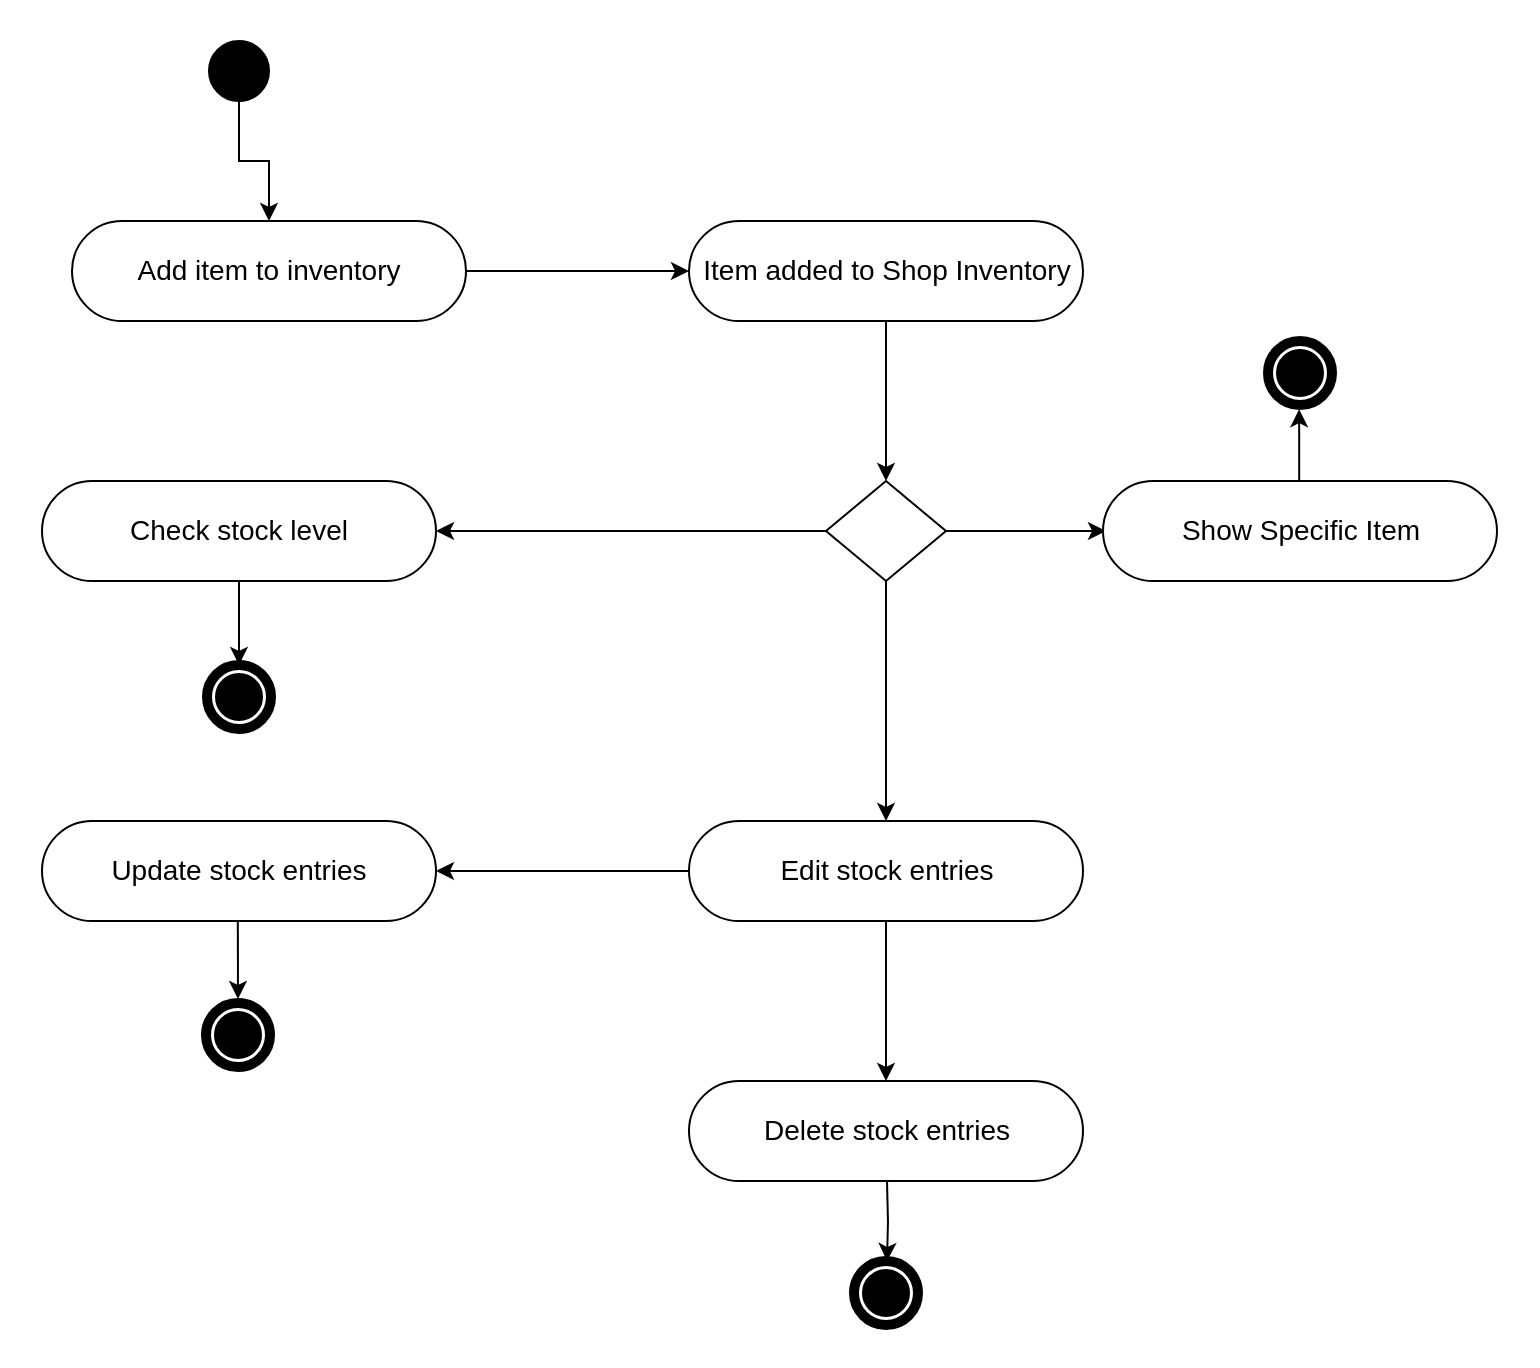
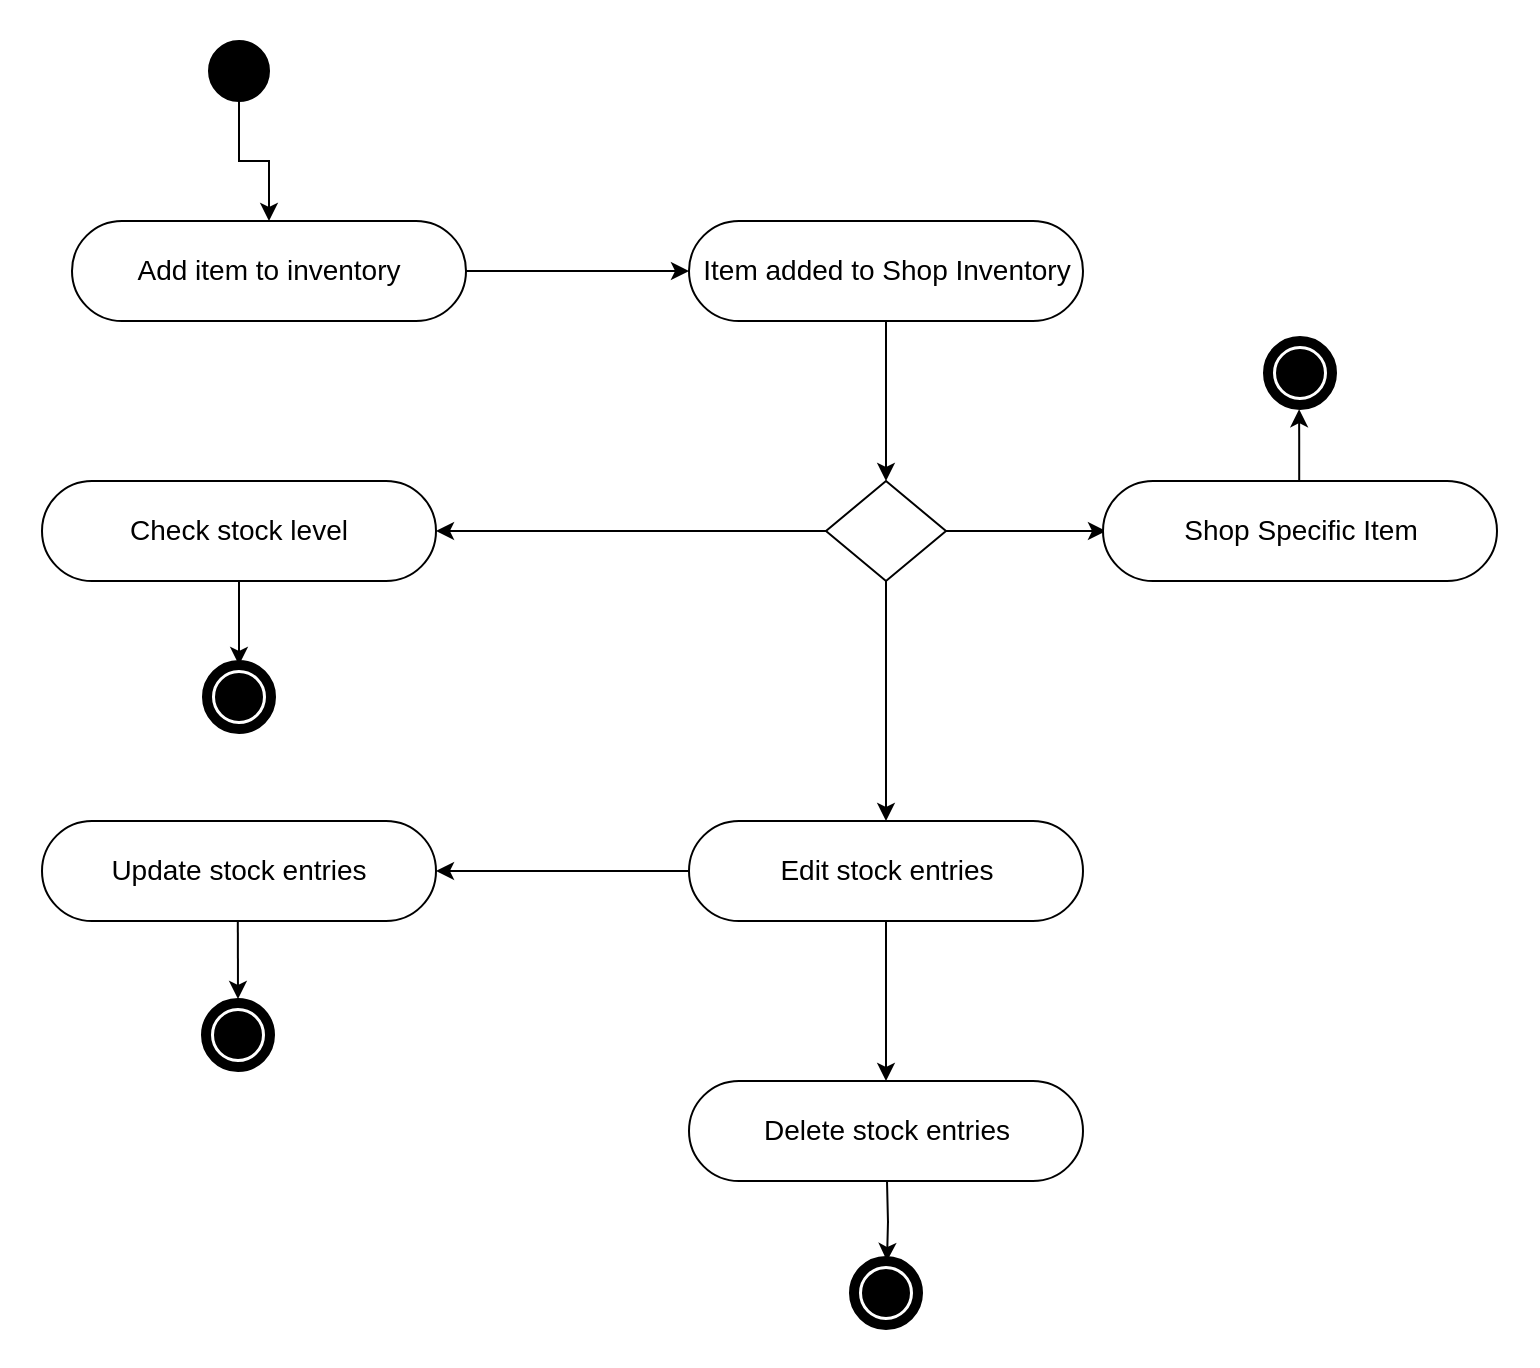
node "Show Specific Item": label "Show Specific Item" -> "Shop Specific Item"
